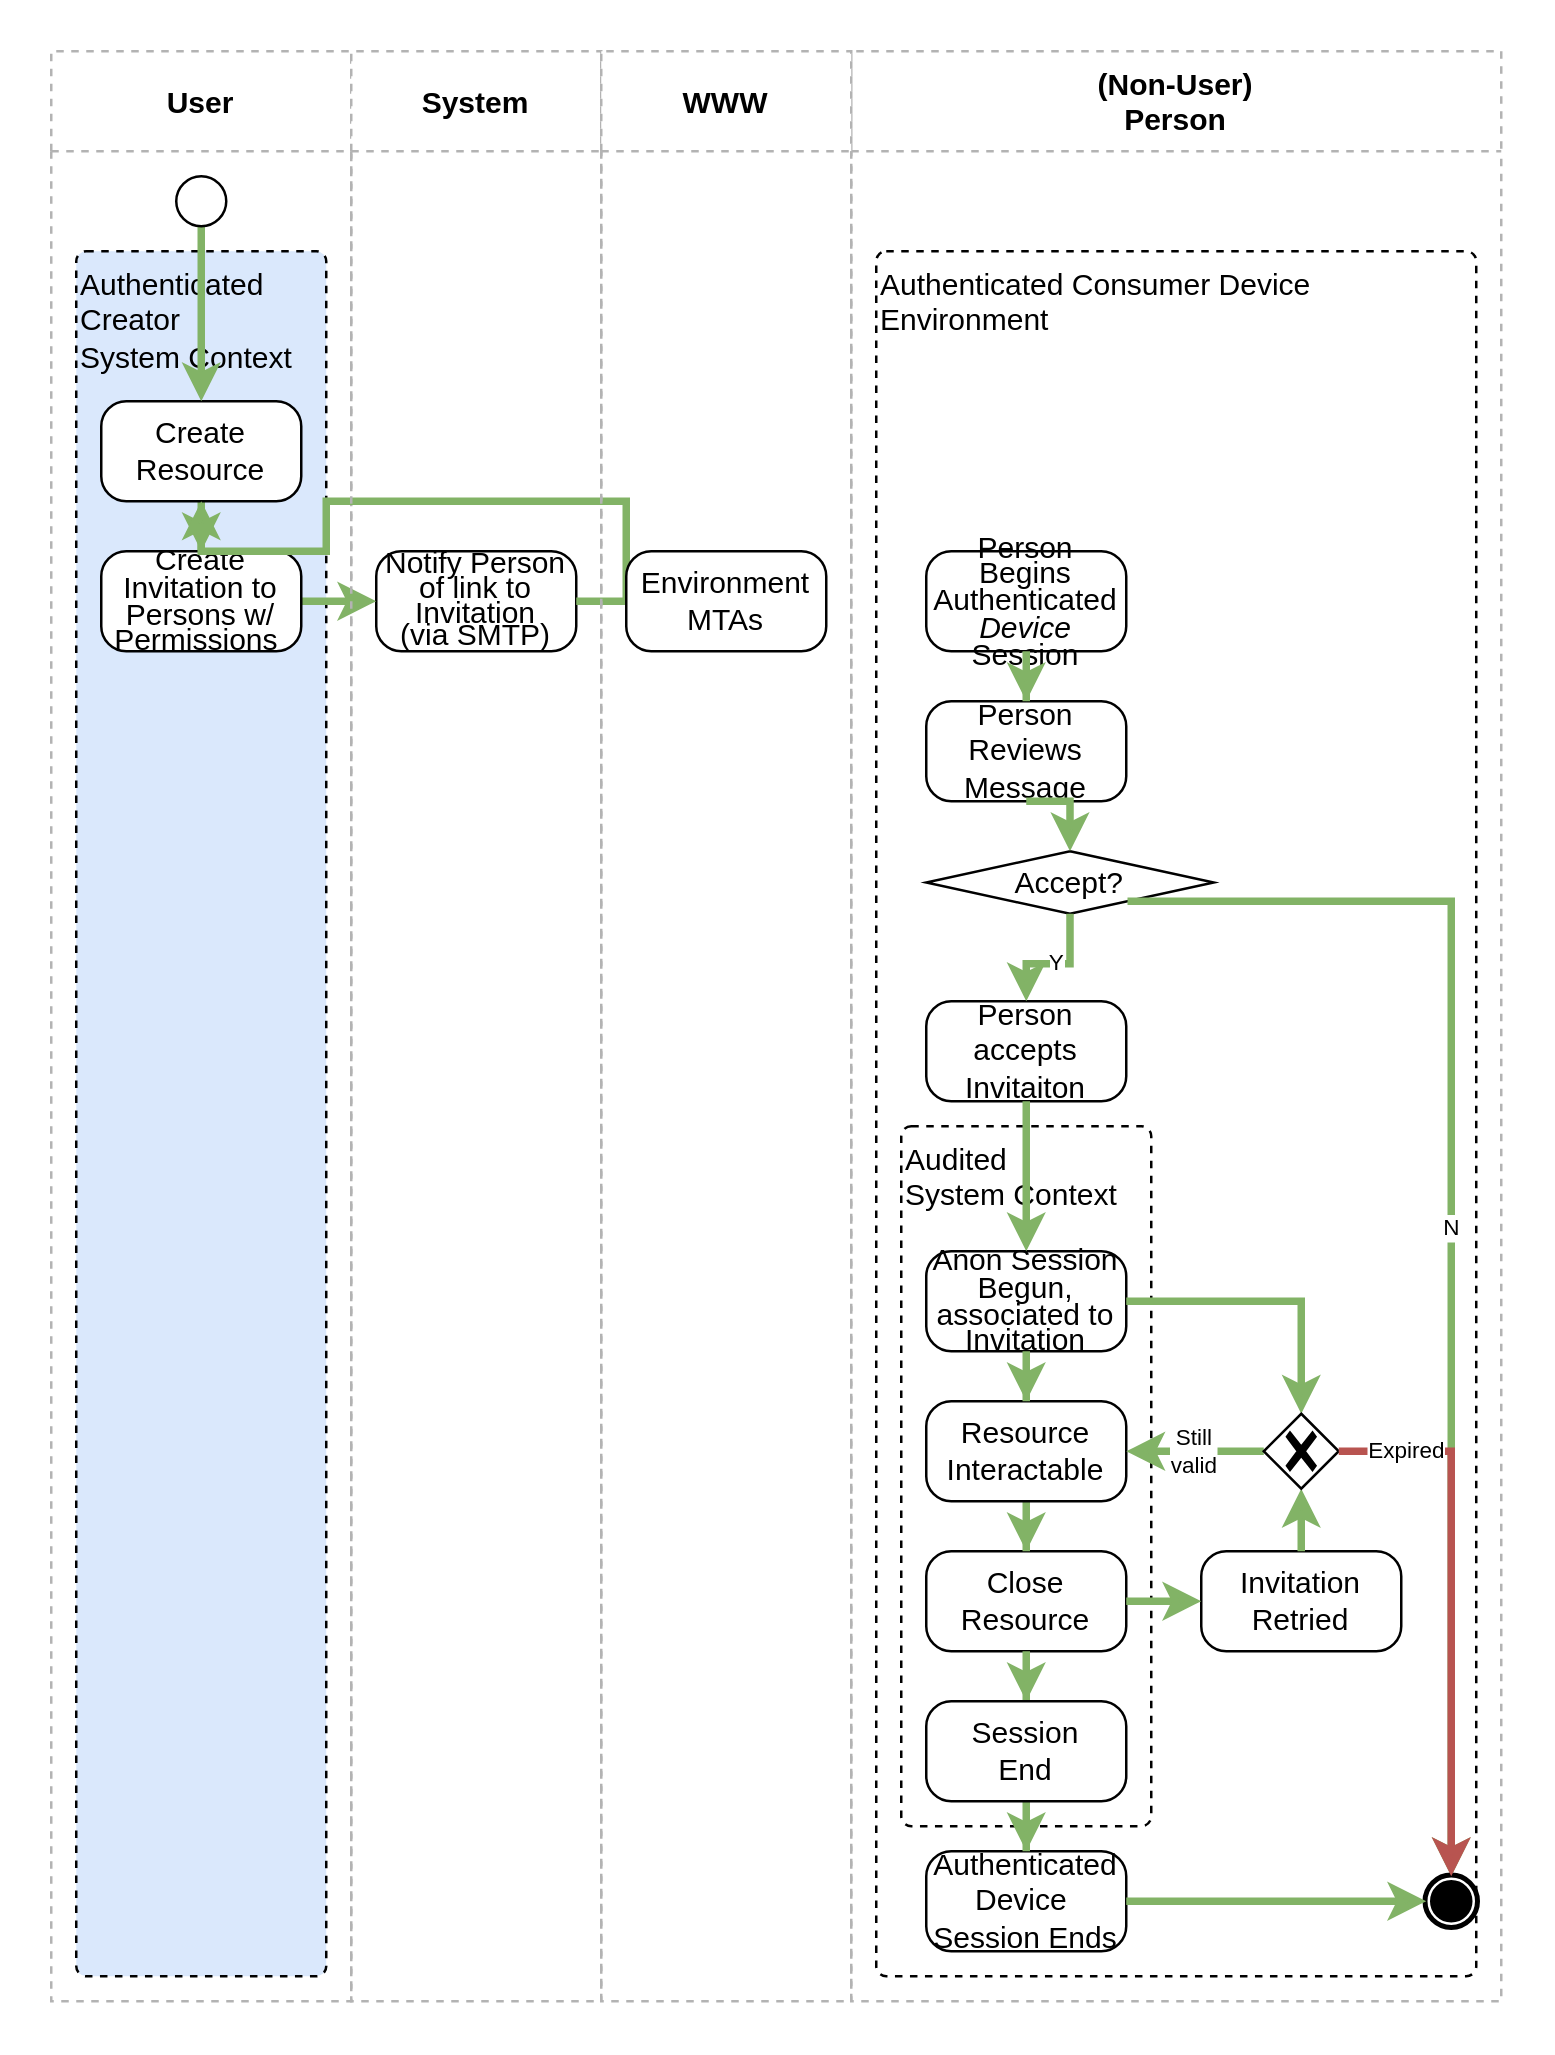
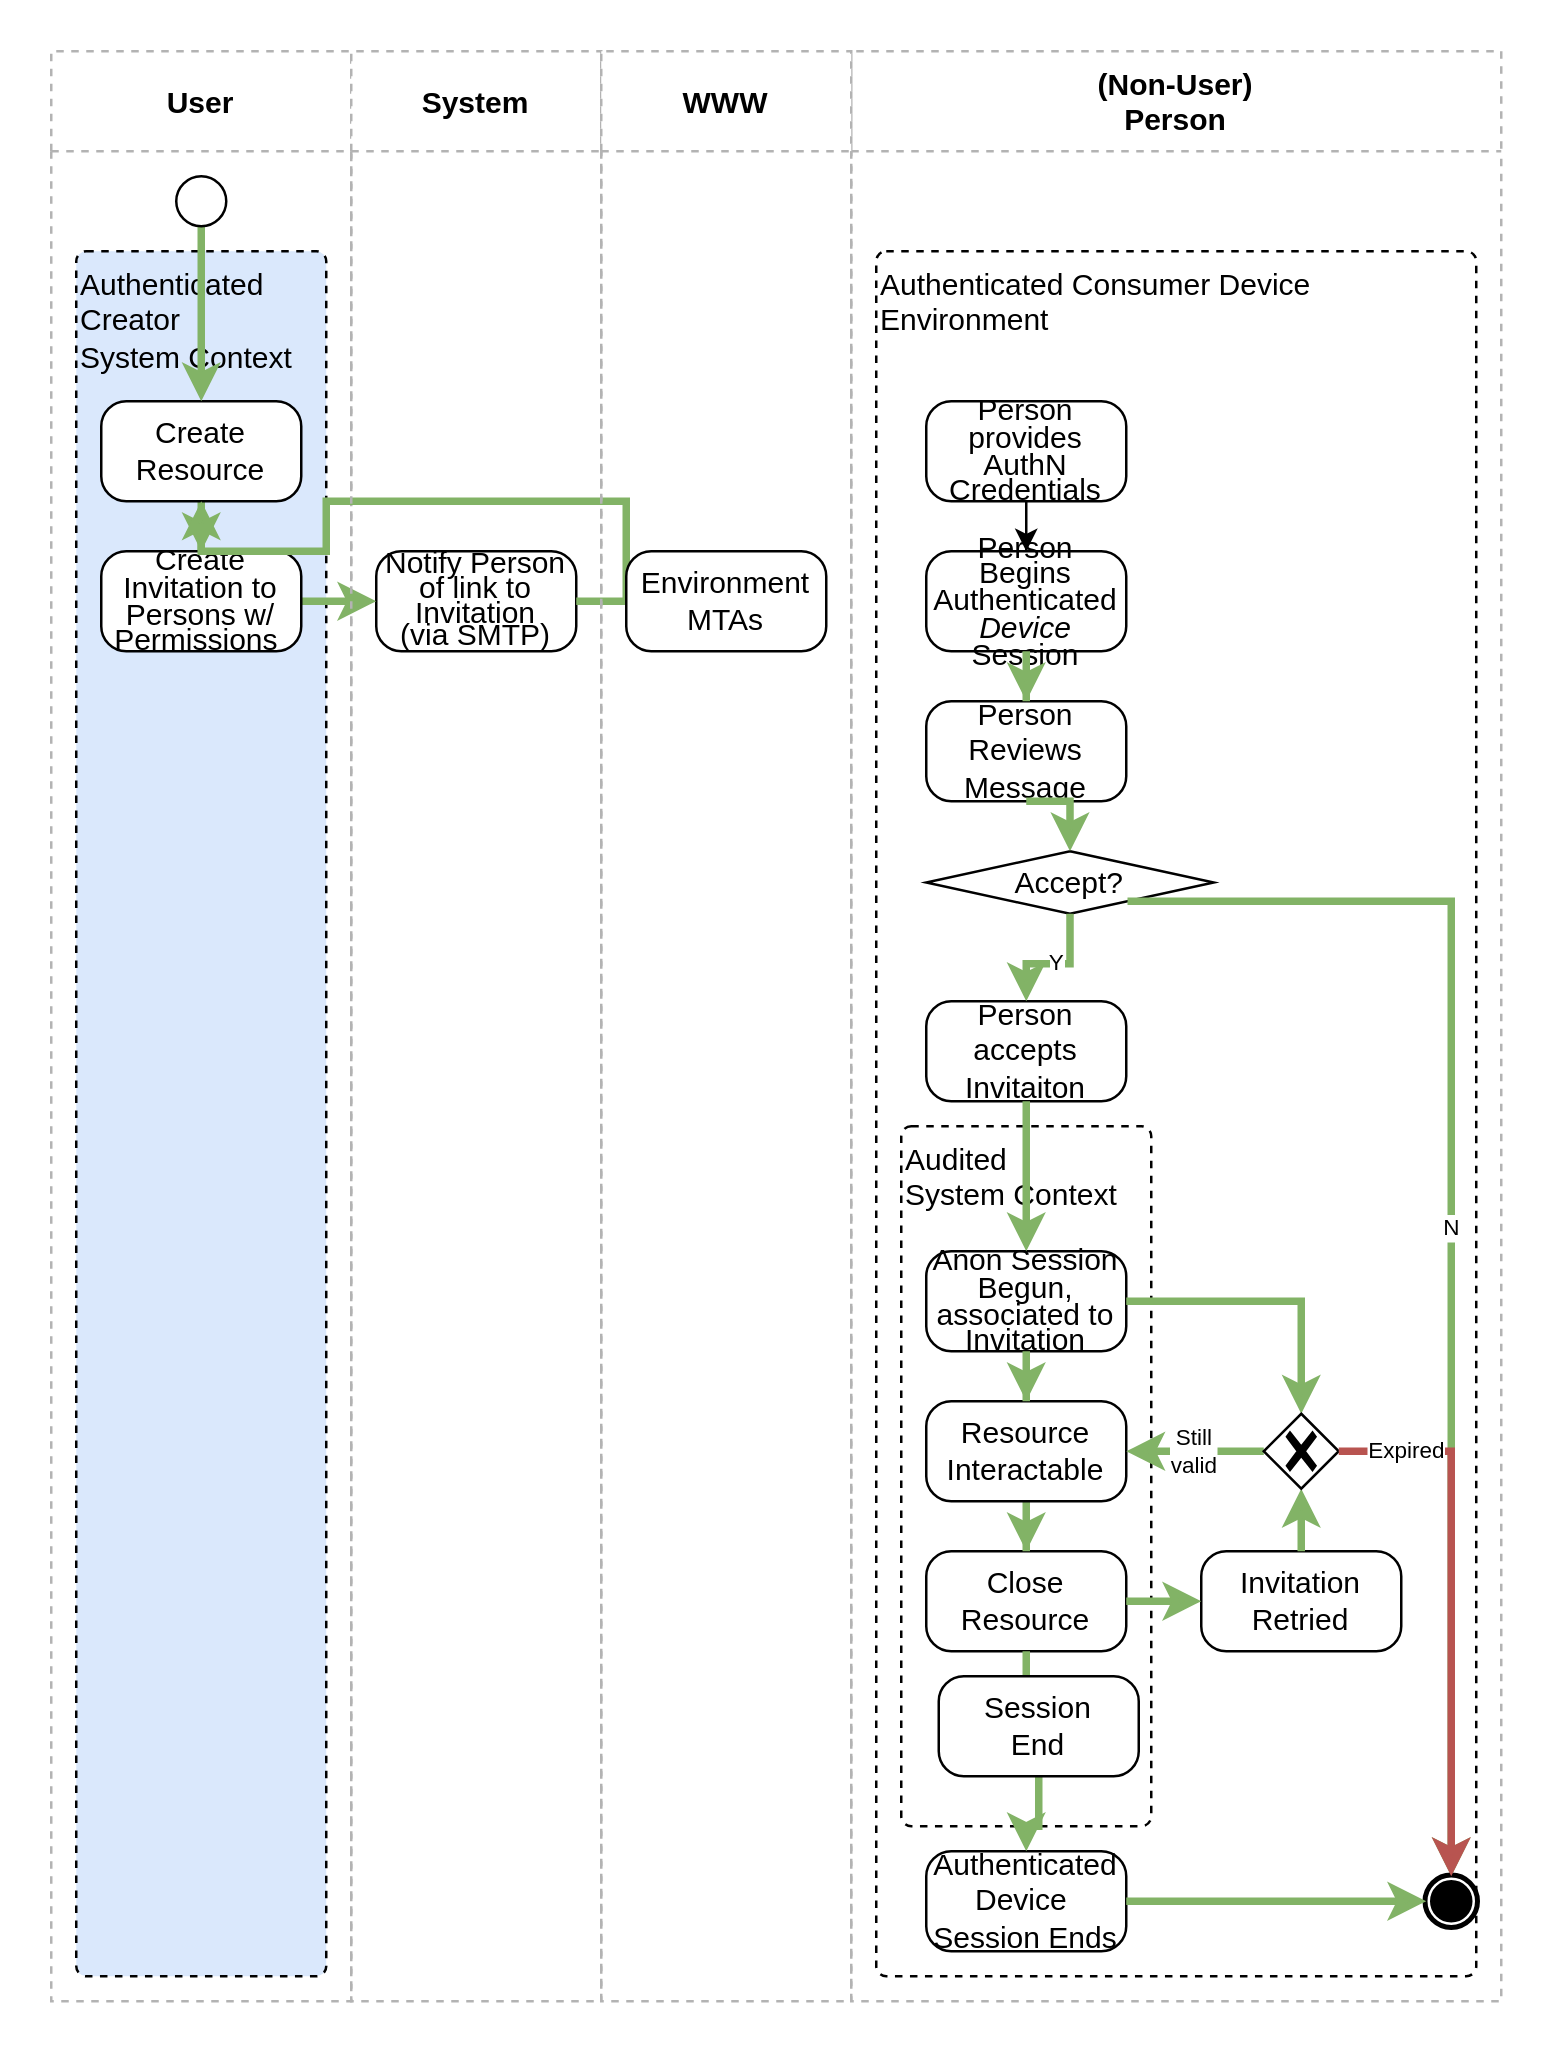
node "Person provides AuthN Credentials": added
edge "Person provides AuthN Credentials" -> "Person Begins Authenticated Device Session": added
node "Session End": moved (1026, 1751) -> (1039, 1726)
